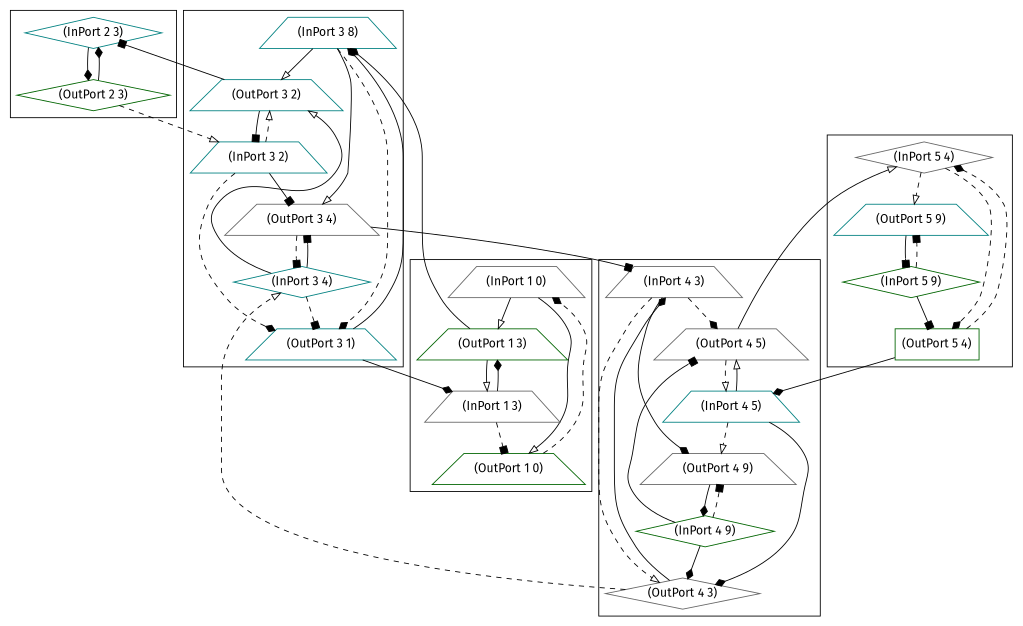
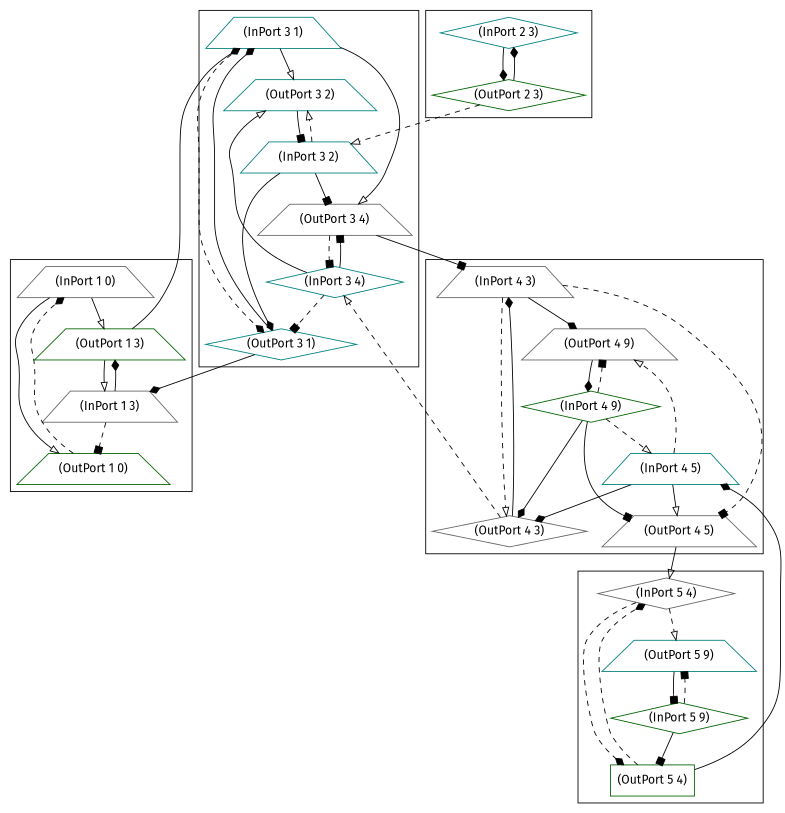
node "(InPort 3 8)": label "(InPort 3 8)" -> "(InPort 3 1)"
edge "(OutPort 3 2)" -> "(InPort 2 3)": removed
edge "(InPort 3 2)" -> "(OutPort 3 1)": style dashed -> solid
edge "(InPort 4 3)" -> "(OutPort 4 5)": arrowhead diamond -> box
node "(OutPort 3 1)": shape trapezium -> diamond
edge "(OutPort 4 5)" -> "(InPort 4 5)": now "(InPort 4 9)" -> "(InPort 4 5)"
